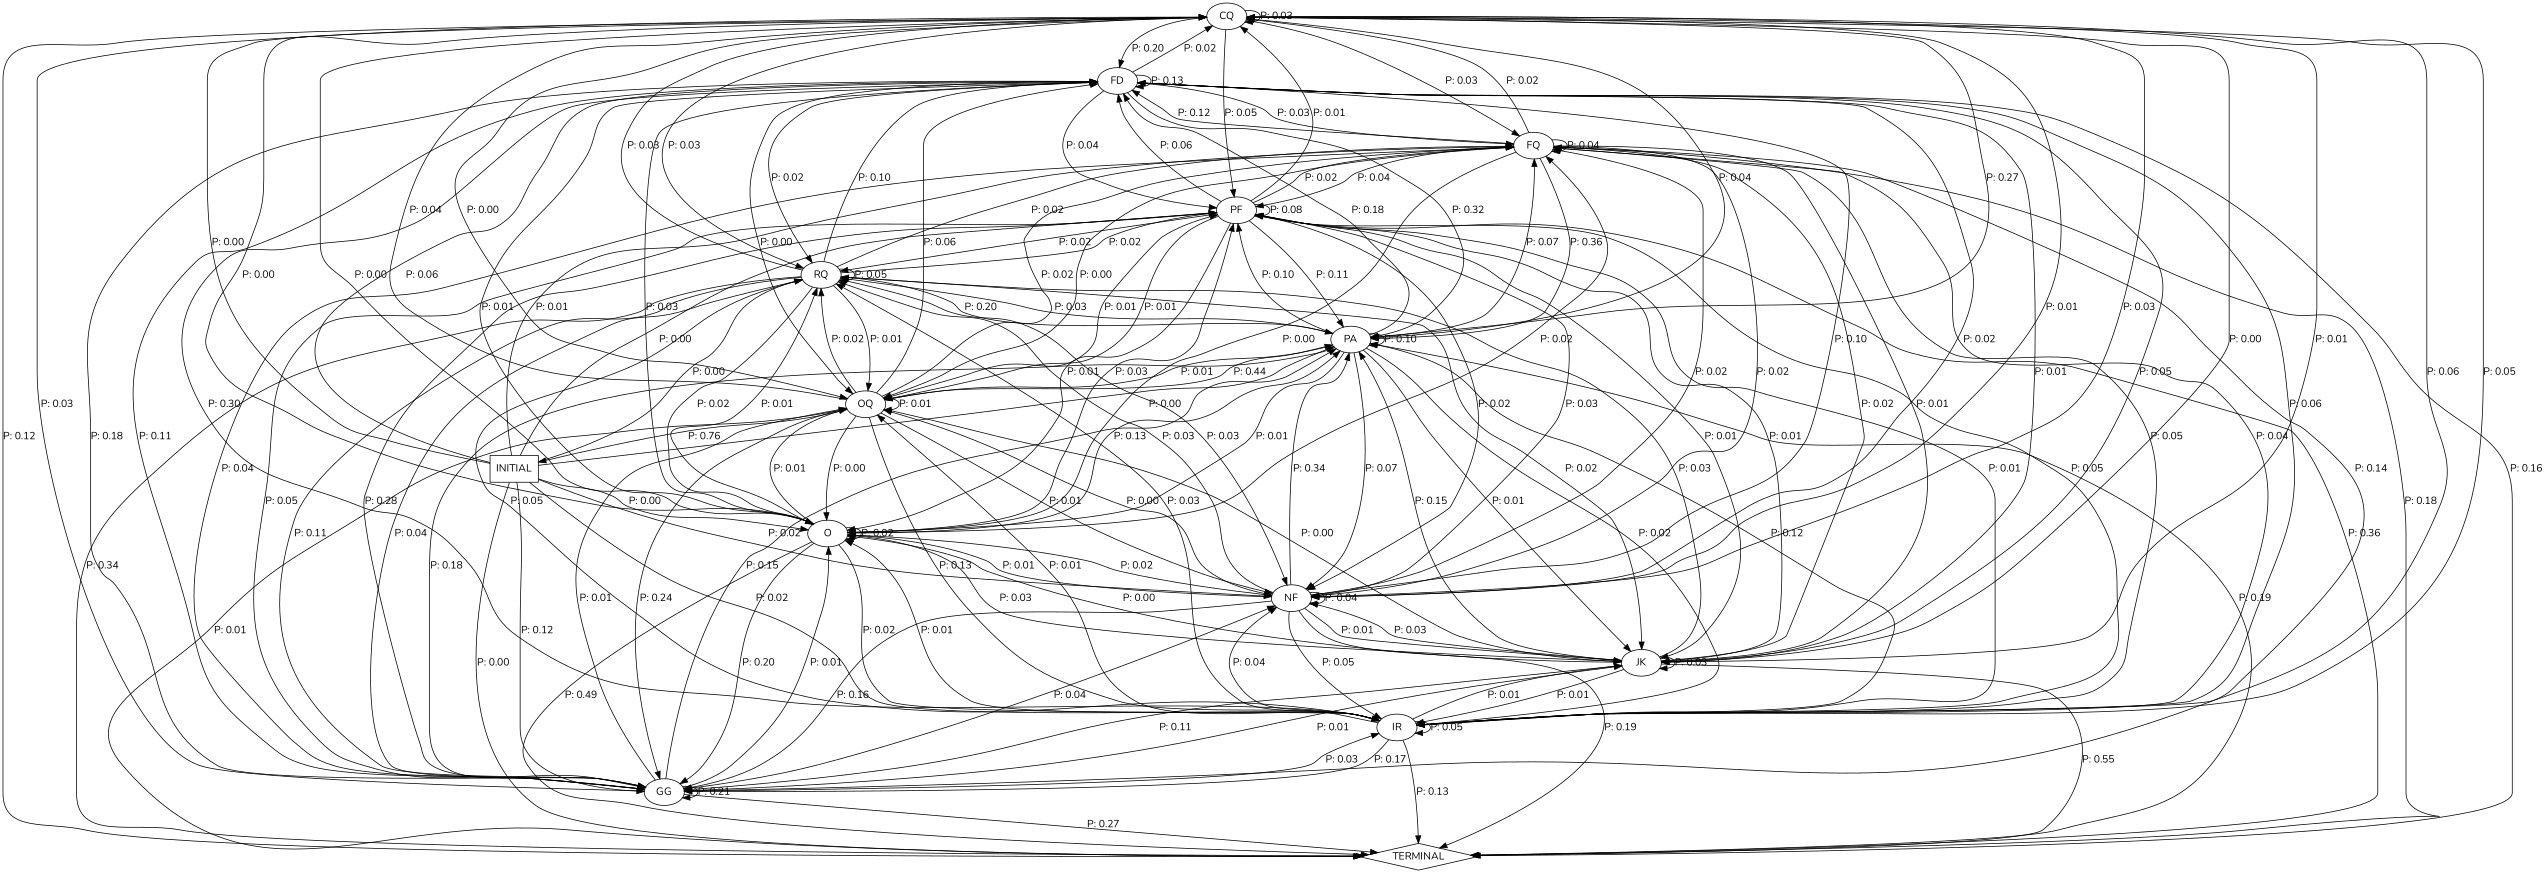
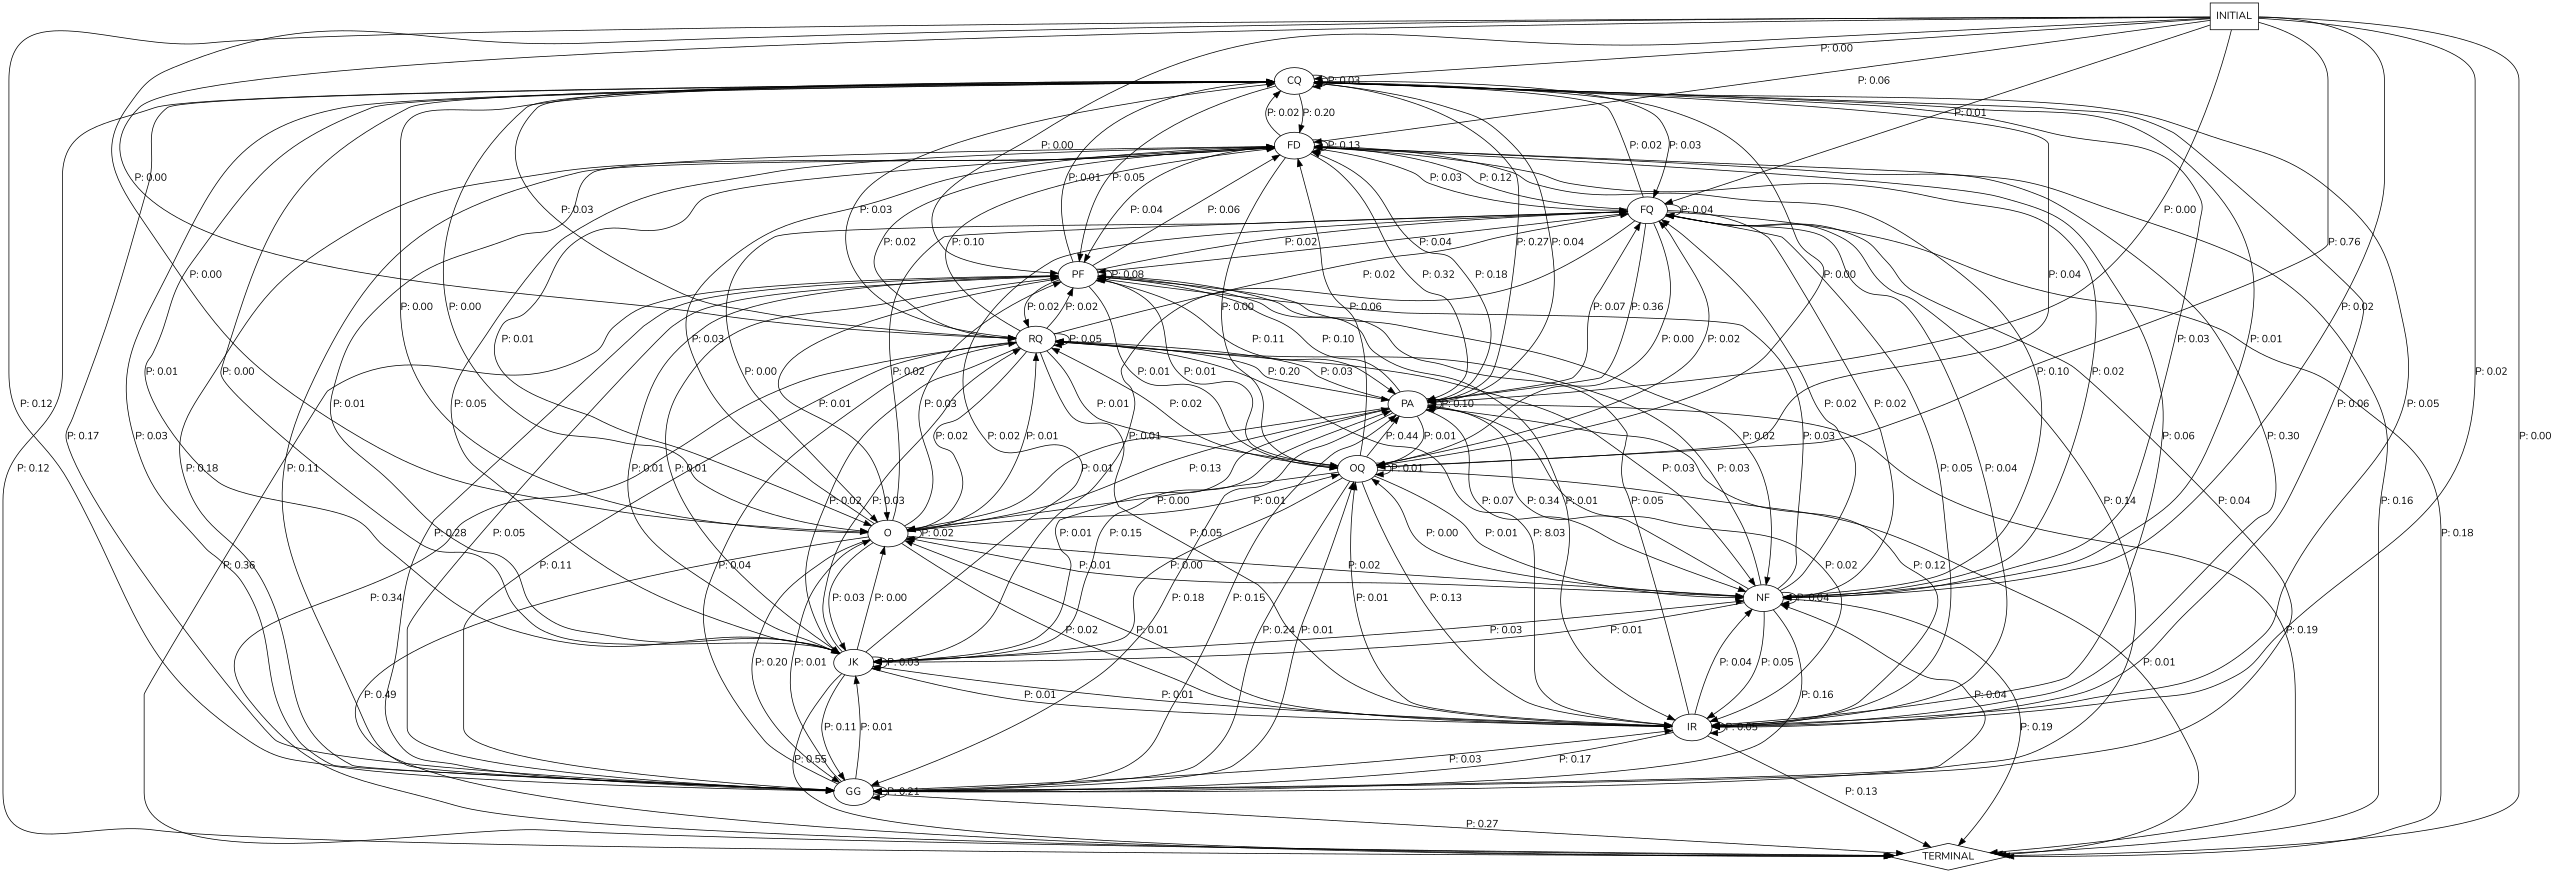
edge "CQ" -> "GG": added, label "P: 0.17"
edge "OQ" -> "INITIAL": reversed
edge "IR" -> "RQ": label "P: 0.03" -> "P: 8.03"
